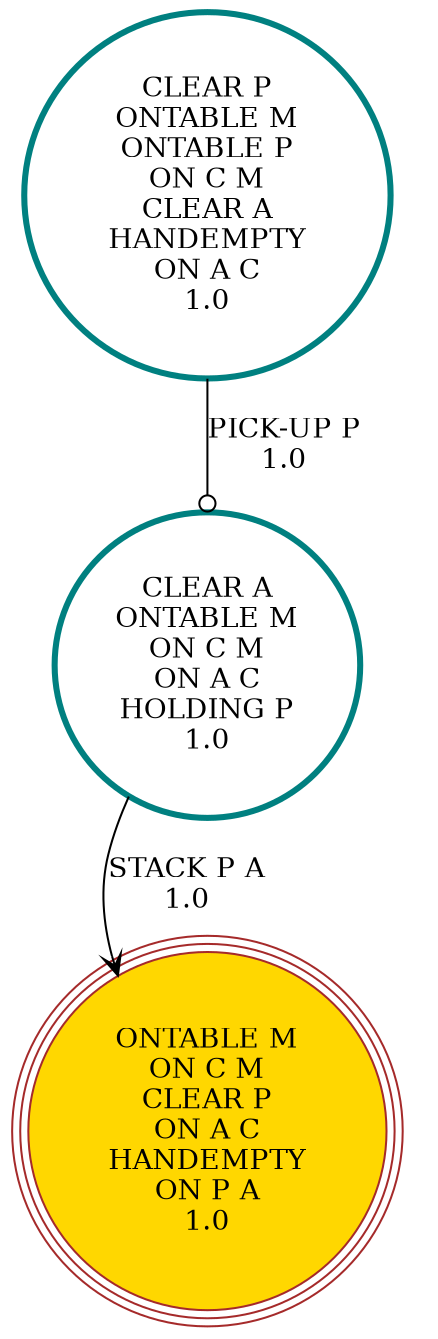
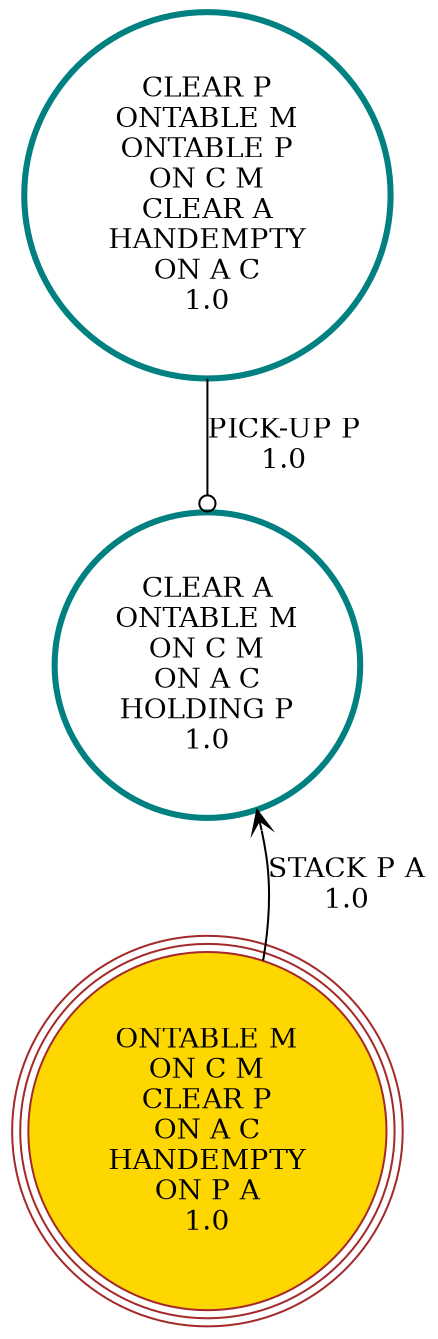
edge "CLEAR A ONTABLE M ON C M ON A C HOLDING P 1.0" -> "ONTABLE M ON C M CLEAR P ON A C HANDEMPTY ON P A 1.0": reversed
